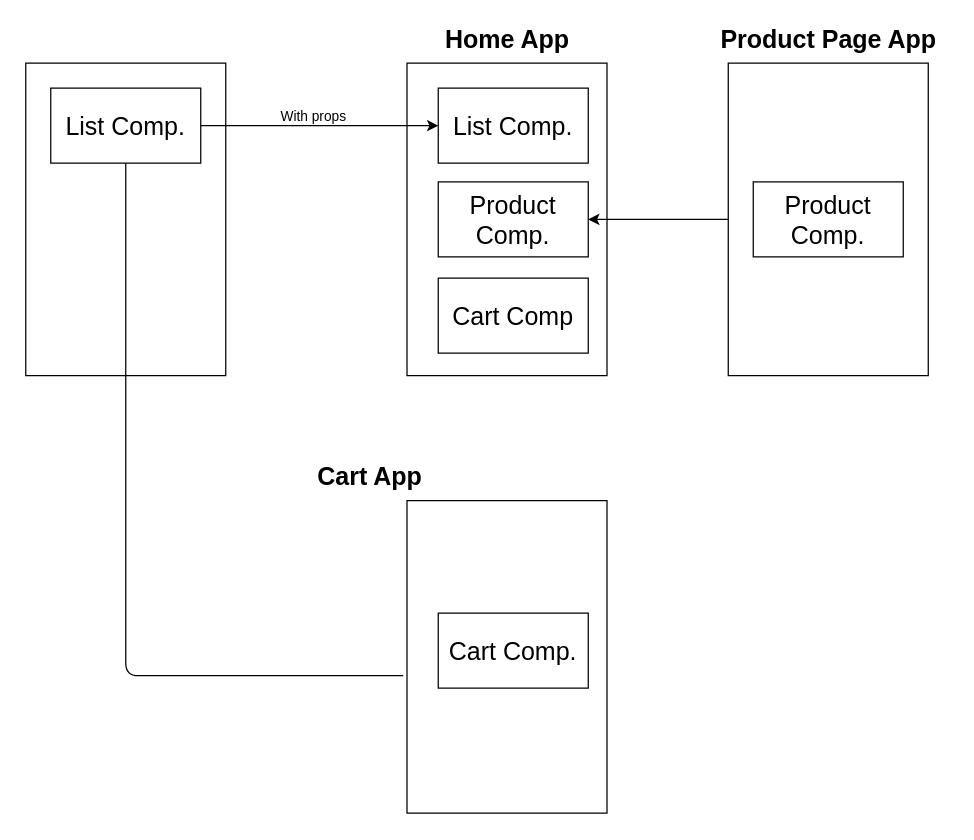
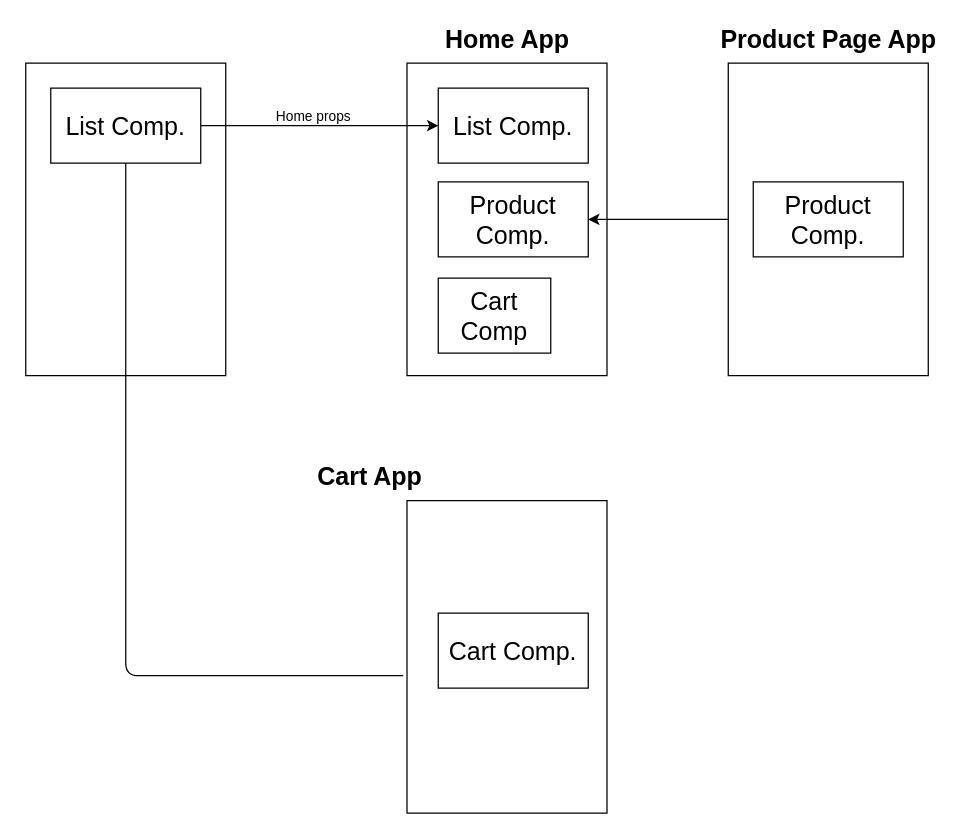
node "With props": label "With props" -> "Home props"
node "Cart Comp": size 150x75 -> 113x75
